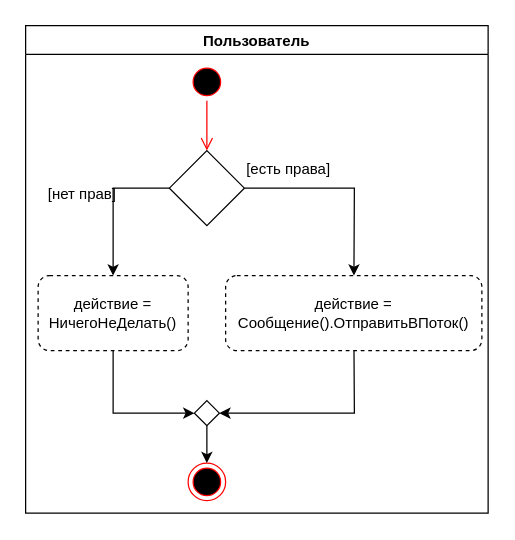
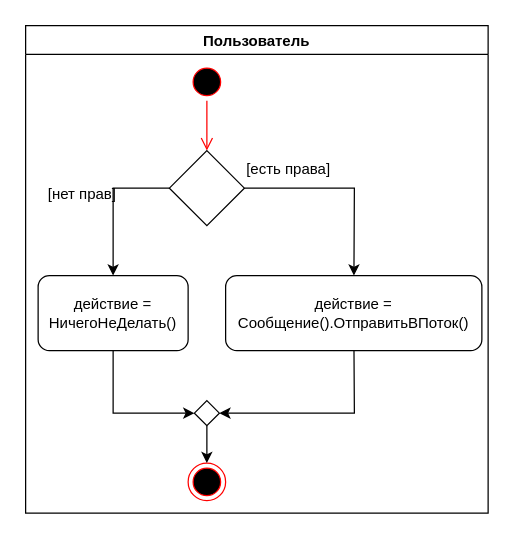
node "действие = НичегоНеДелать()": style dashed -> solid
node "действие = Сообщение().ОтправитьВПоток()": style dashed -> solid
